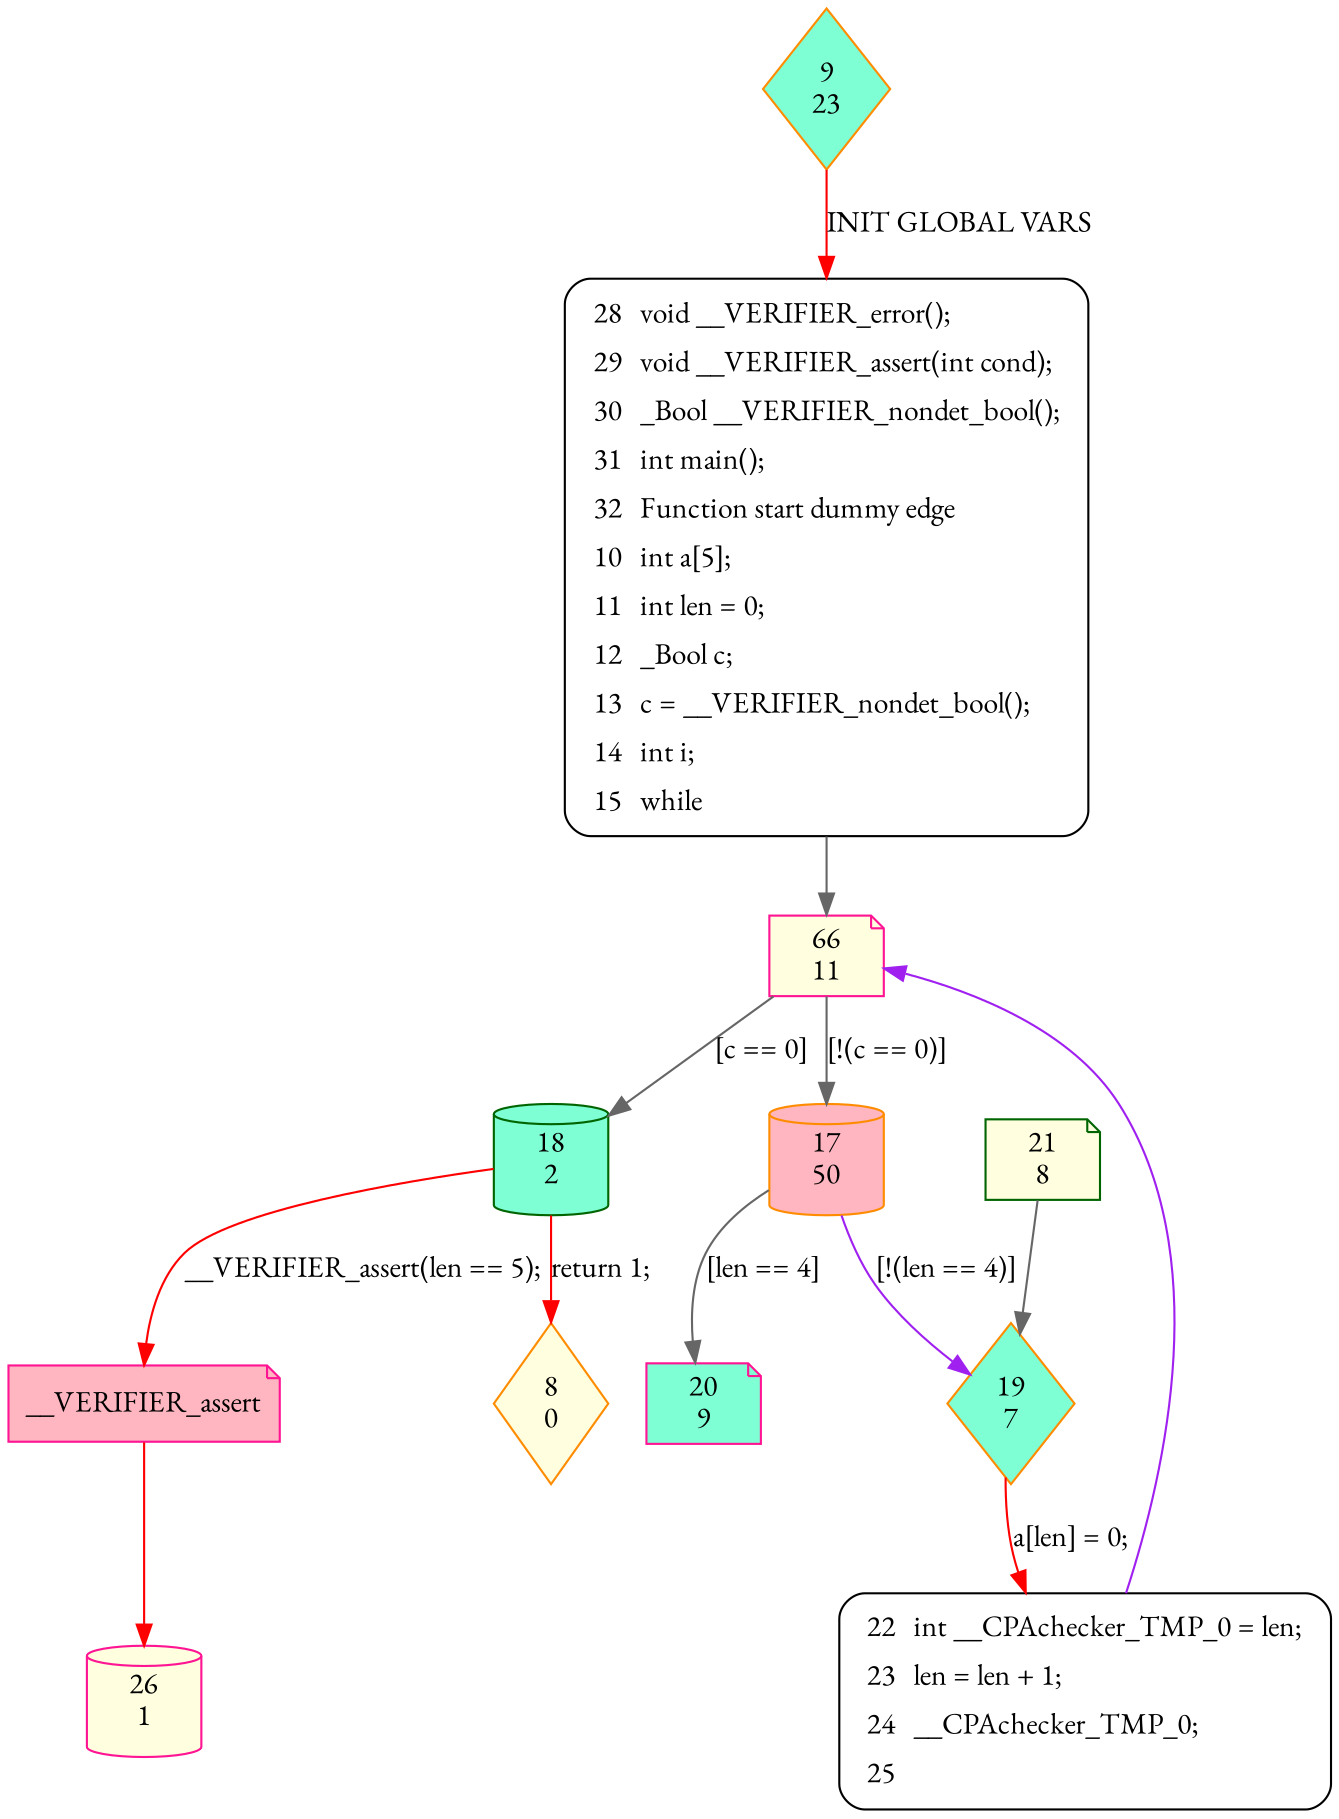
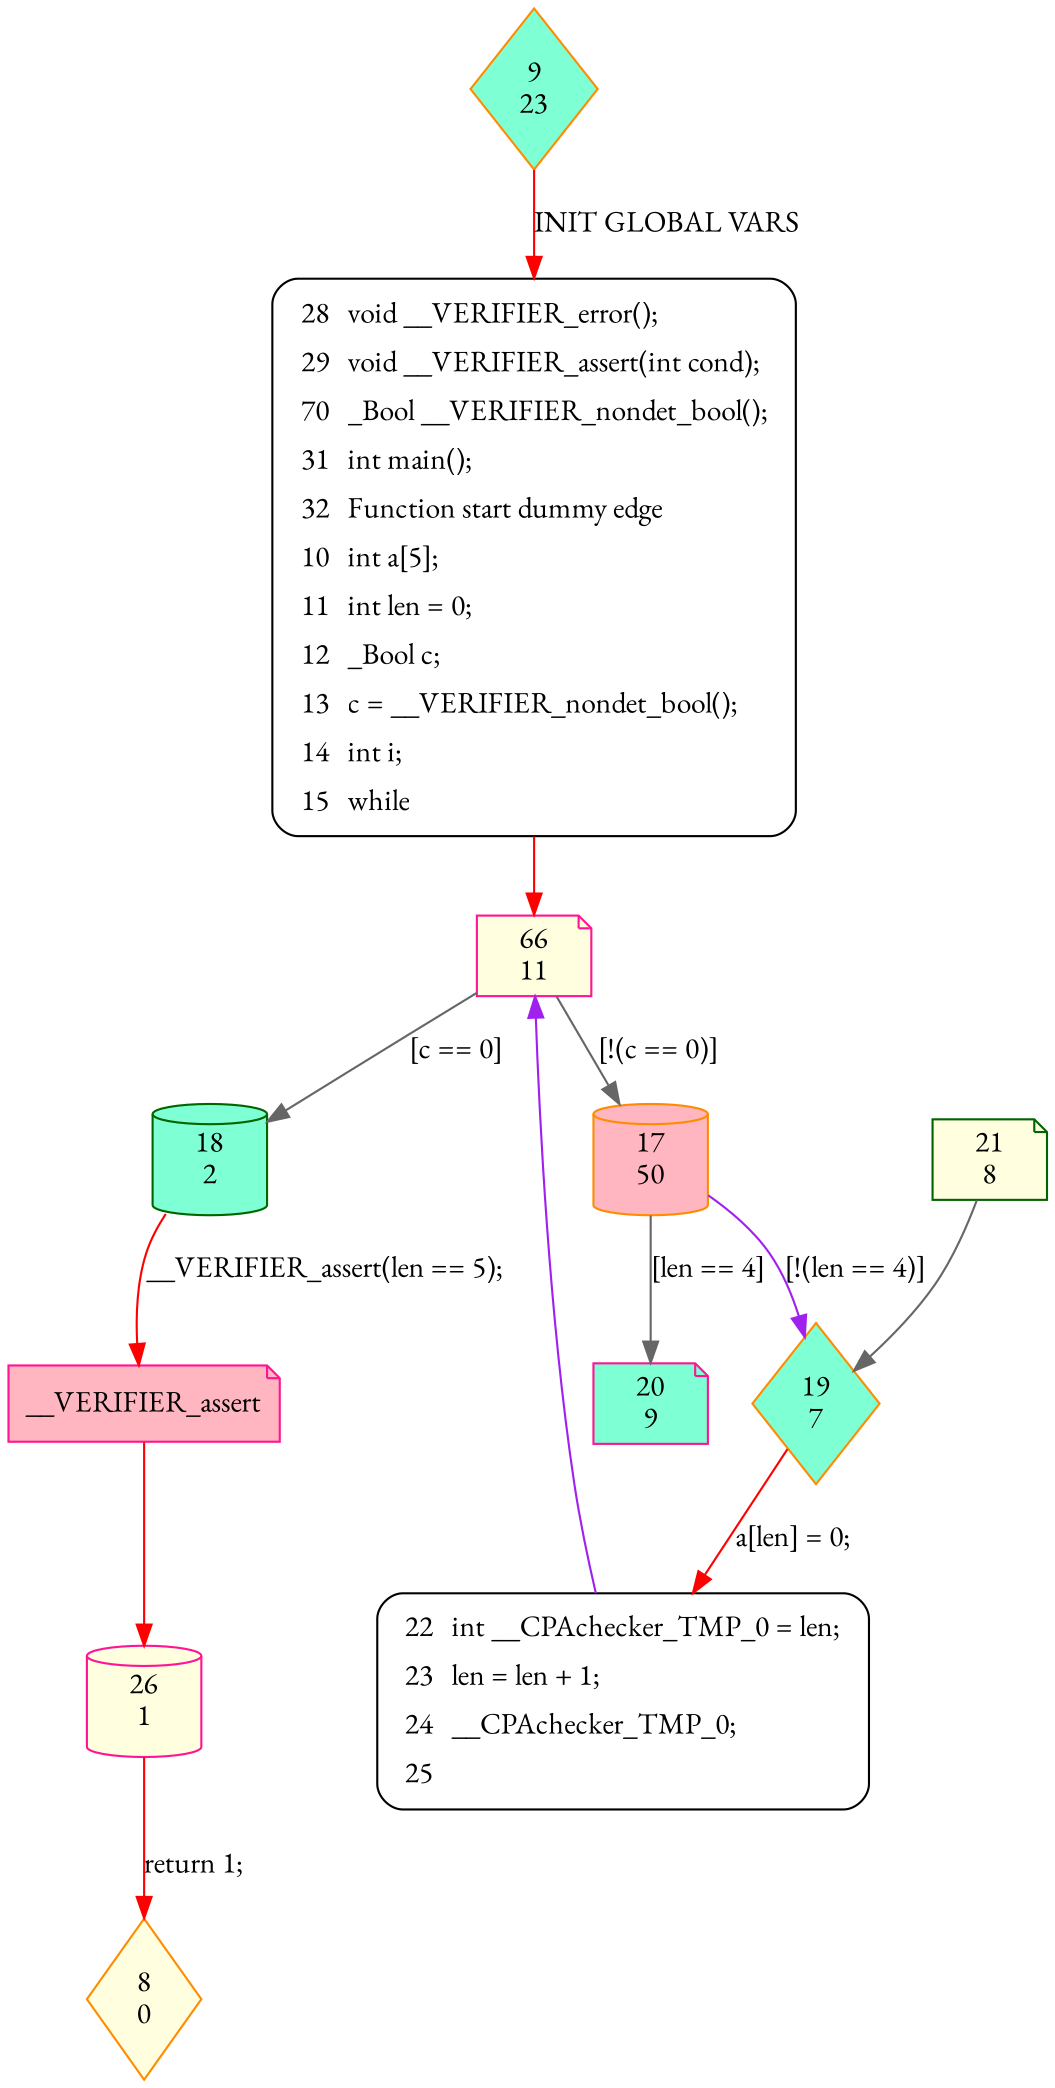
node "28": text "30" -> "70"
edge "28" -> "66 11": color gray40 -> red
edge "18 2" -> "8 0": now "26 1" -> "8 0"
